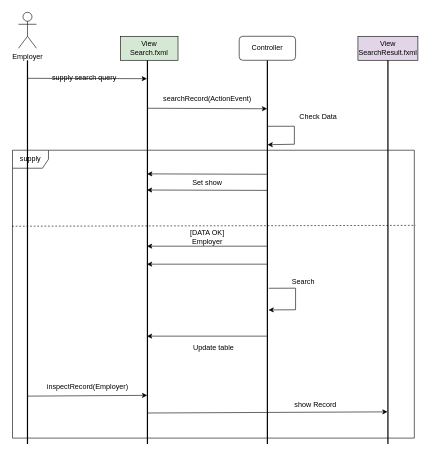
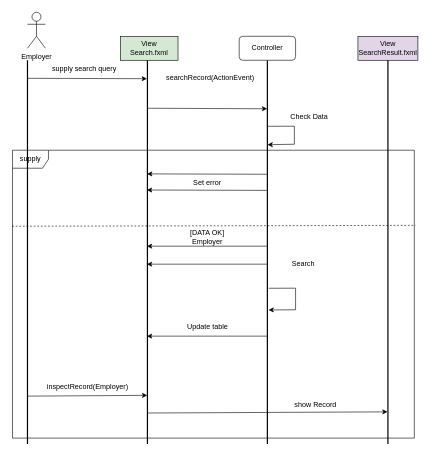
node "Employer": moved (27, 30) -> (36, 30)
node "supply search query": moved (84, 78) -> (84, 69)
node "searchRecord(ActionEvent)": moved (207, 99) -> (210, 78)
node "Check Data": moved (318, 117) -> (309, 117)
node "Set show": label "Set show" -> "Set error"
node "Search": moved (303, 282) -> (303, 264)
node "Update table": moved (213, 348) -> (207, 327)
